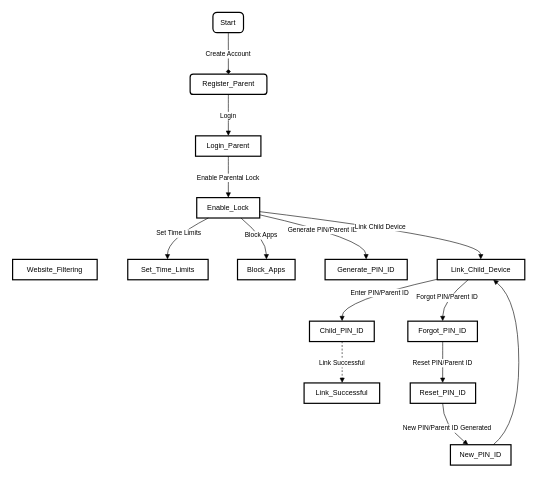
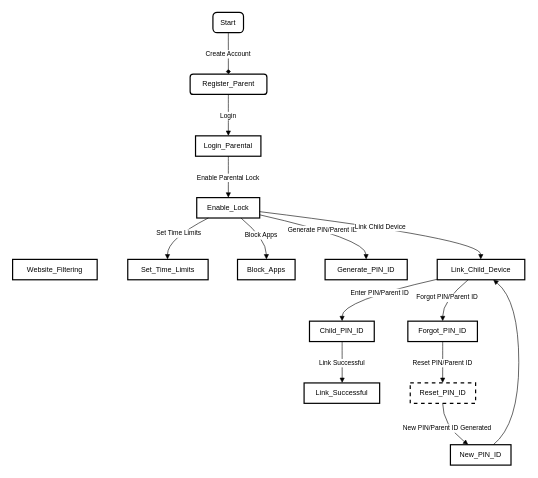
node "Login_Parent": label "Login_Parent" -> "Login_Parental"
edge "Child_PIN_ID" -> "Link_Successful": style dashed -> solid
node "Reset_PIN_ID": style solid -> dashed
